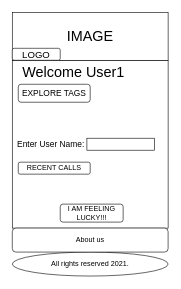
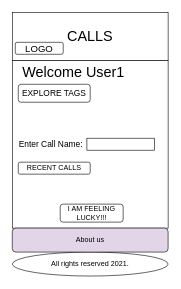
node "IMAGE": label "IMAGE" -> "CALLS"
node "LOGO": moved (36, 54) -> (39, 48)
node "Enter User Name:": label "Enter User Name:" -> "Enter Call Name:"
node "About us": fillcolor #ffffff -> #e1d5e7
